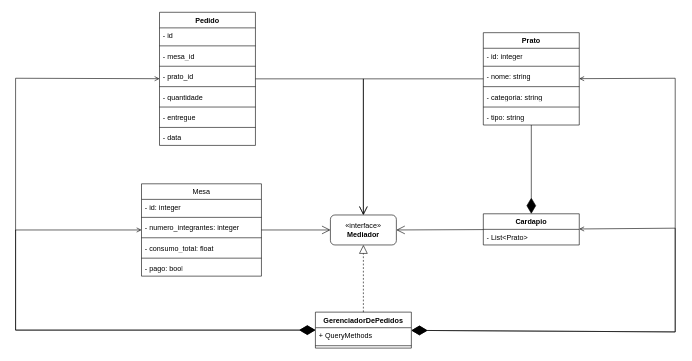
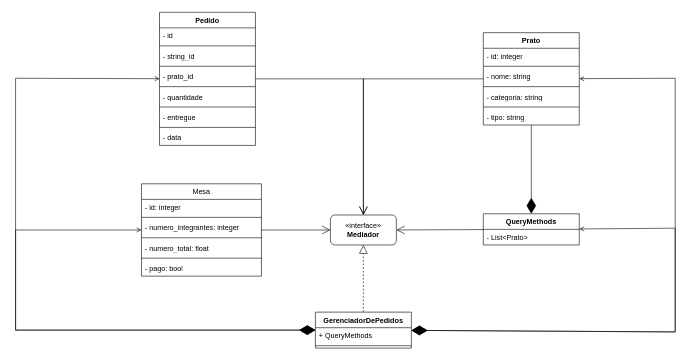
node "- mesa_id": label "- mesa_id" -> "- string_id"
node "Cardapio": label "Cardapio" -> "QueryMethods"
node "- consumo_total: float": label "- consumo_total: float" -> "- numero_total: float"
